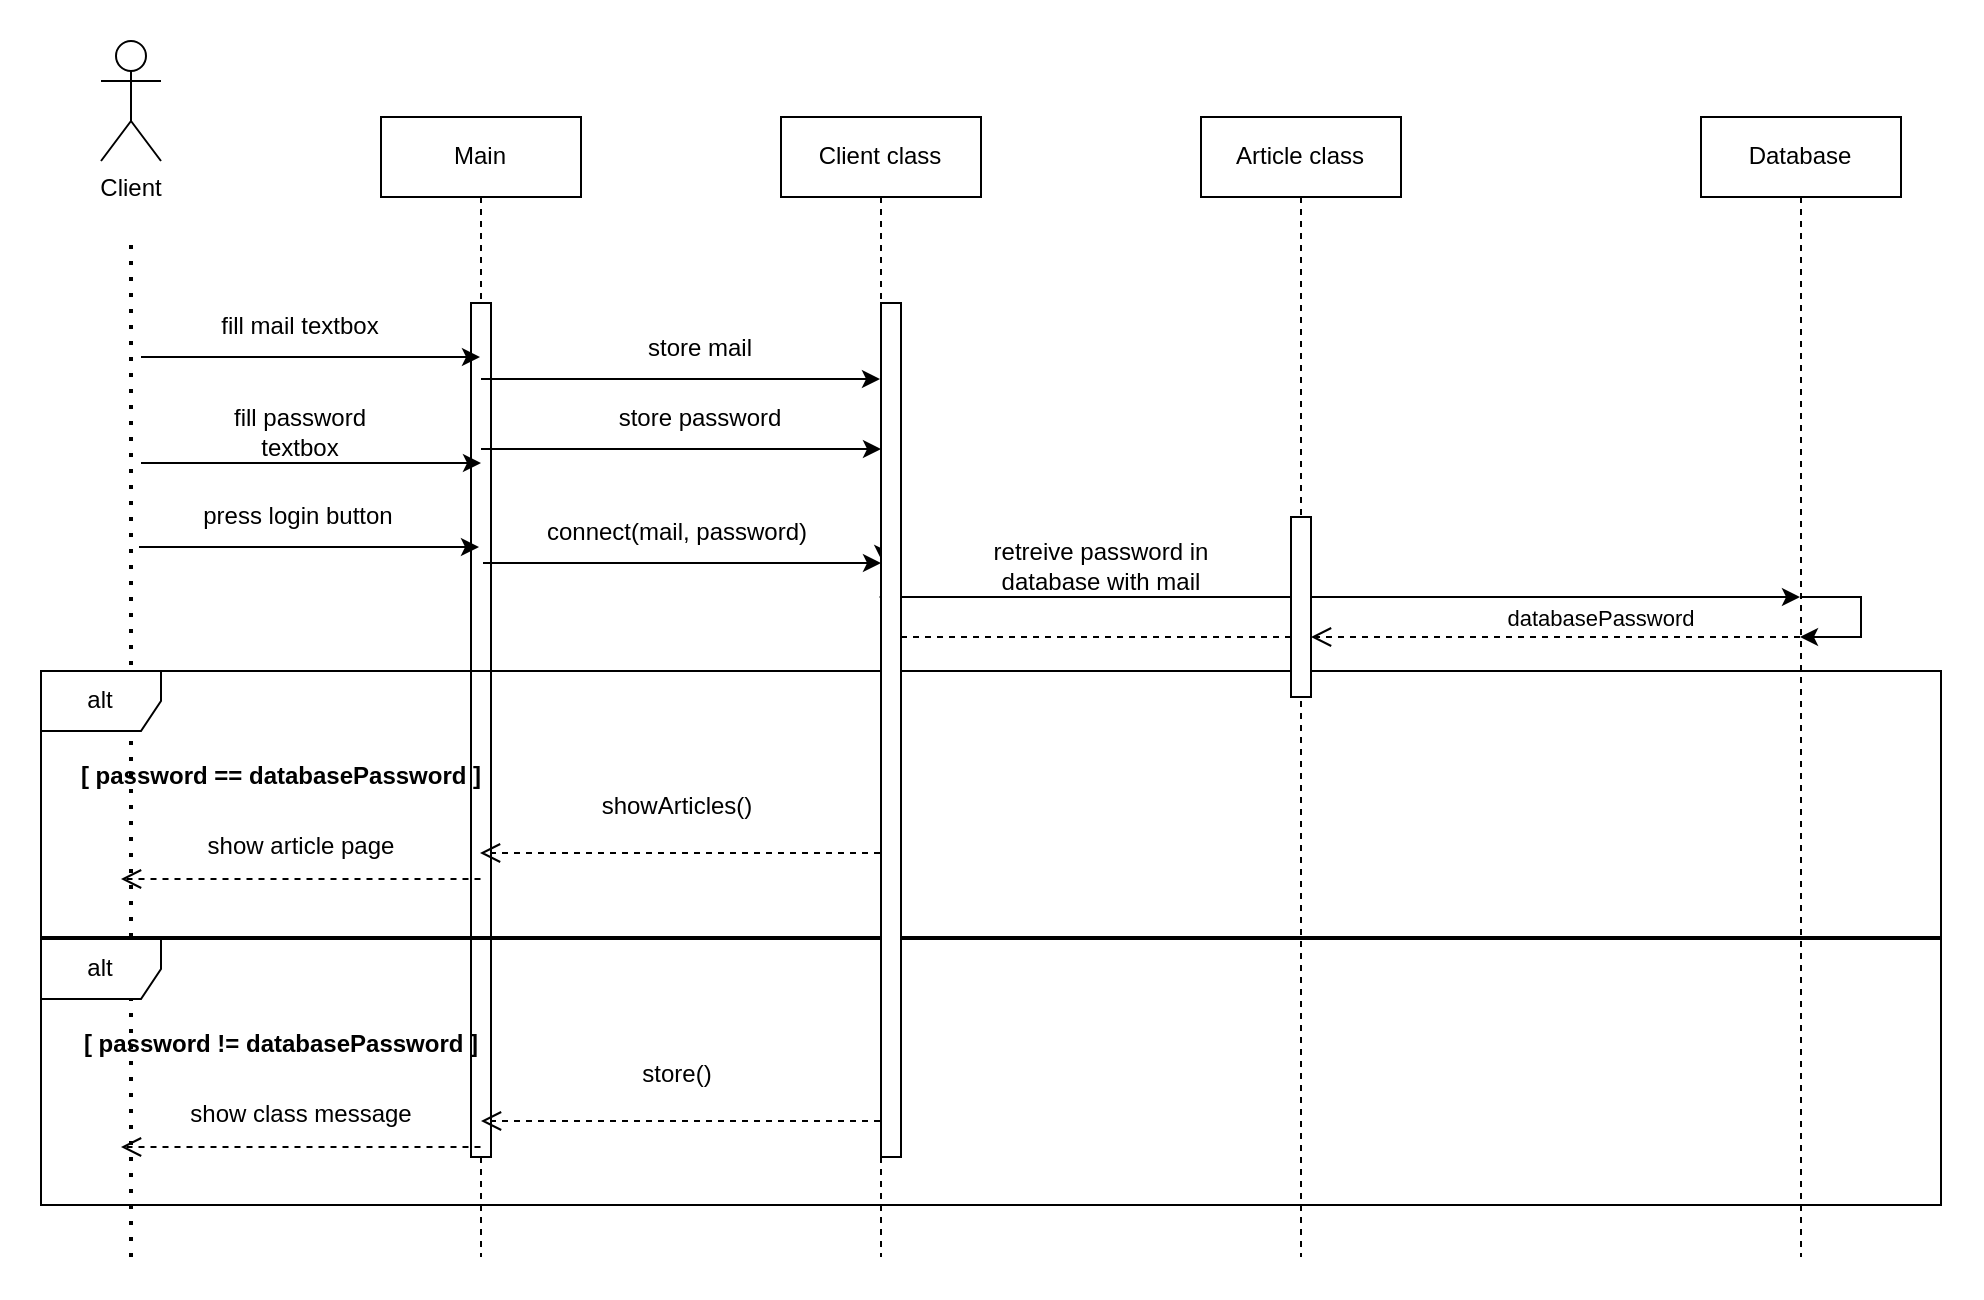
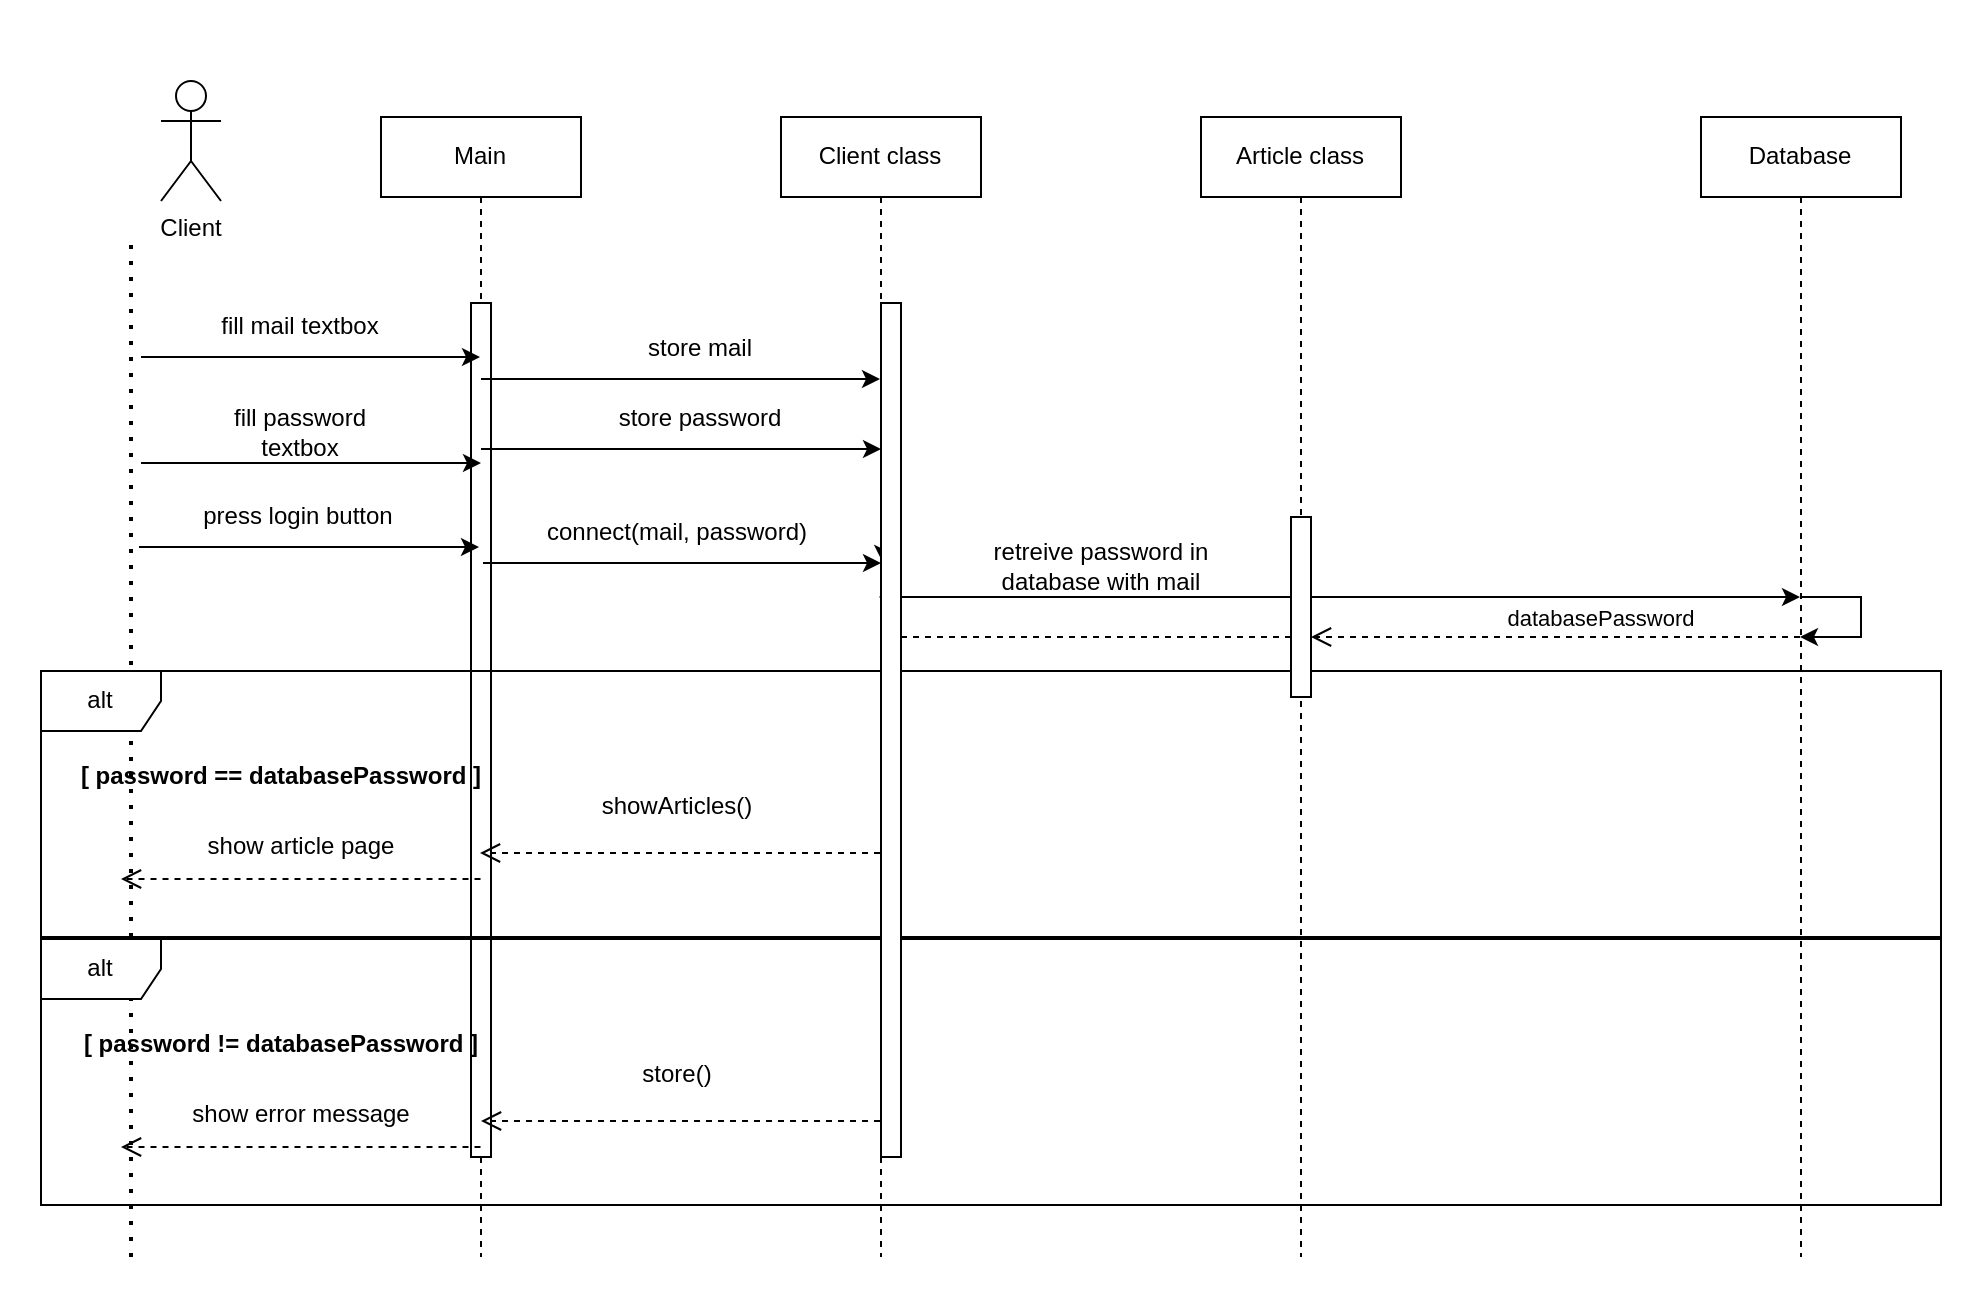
node "Client": moved (131, 101) -> (191, 141)
node "show class message": label "show class message" -> "show error message"
